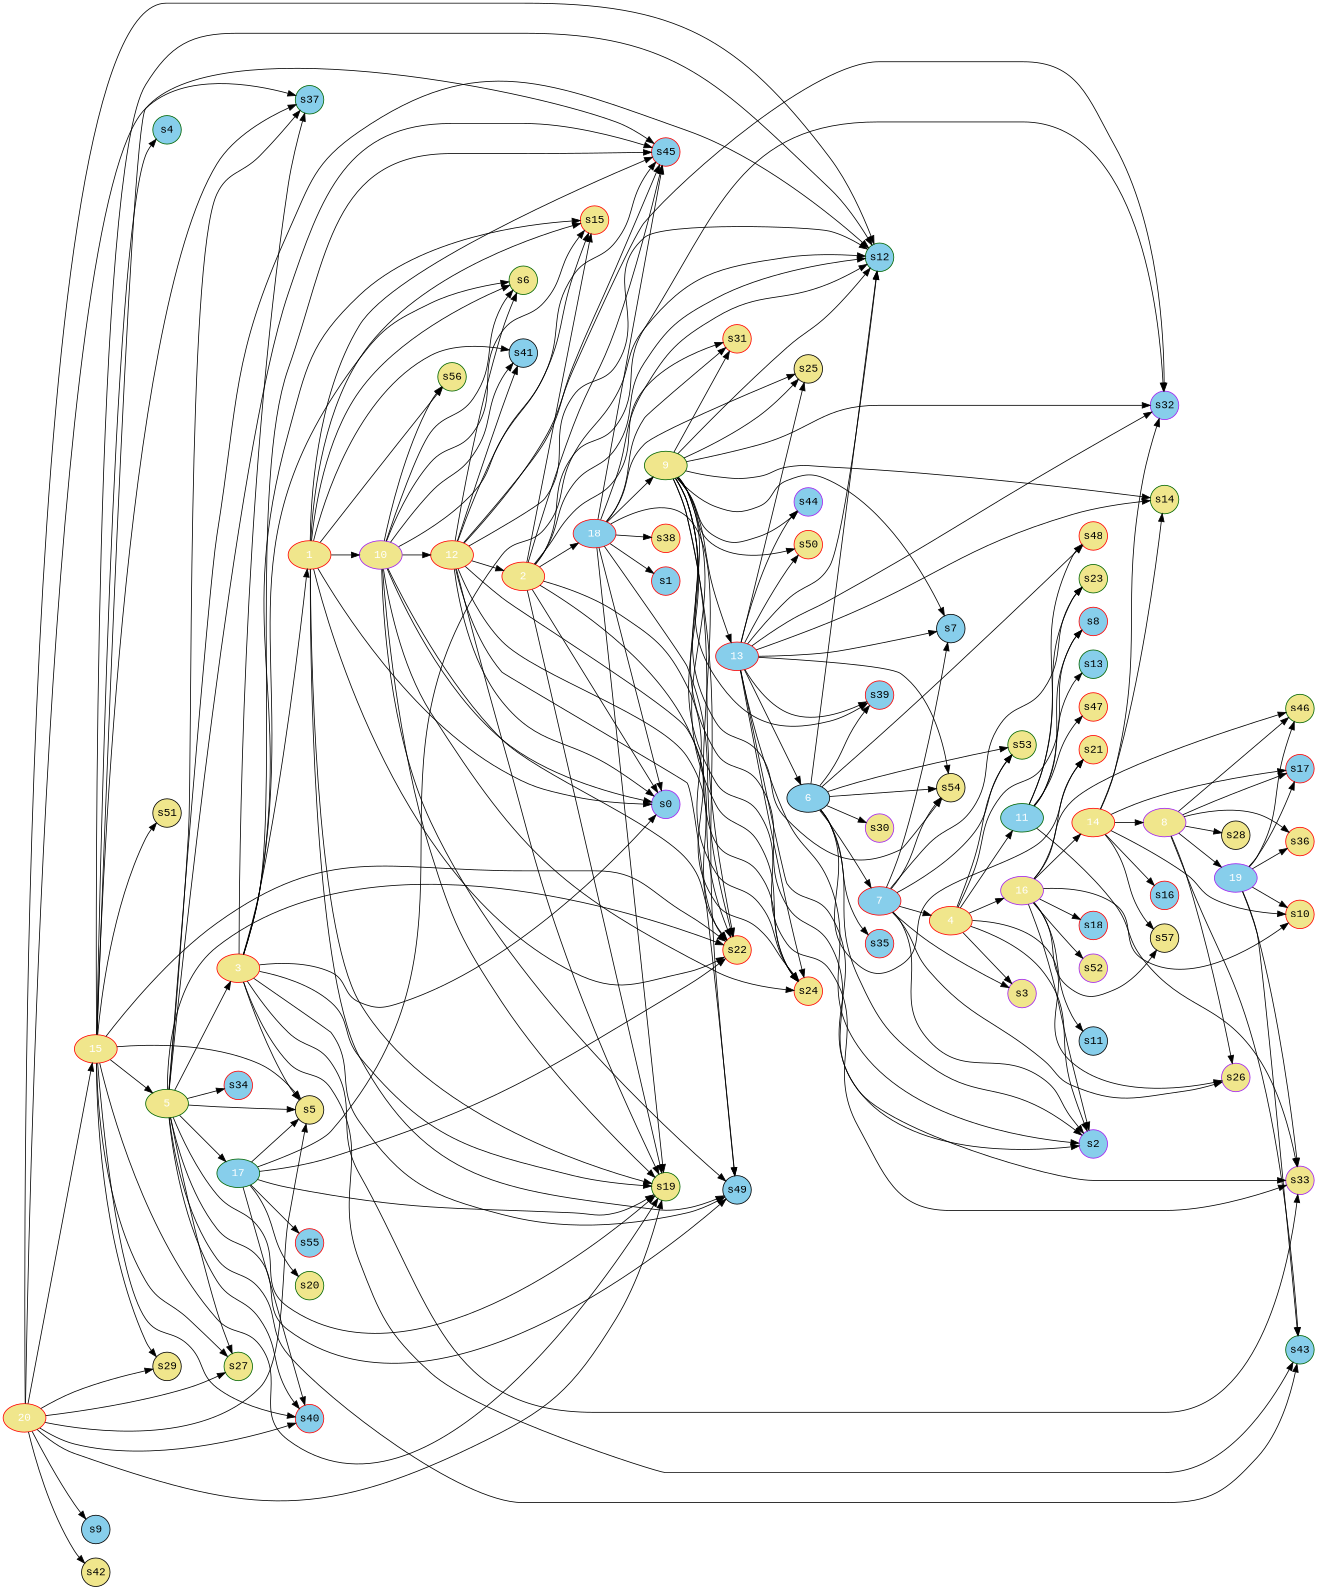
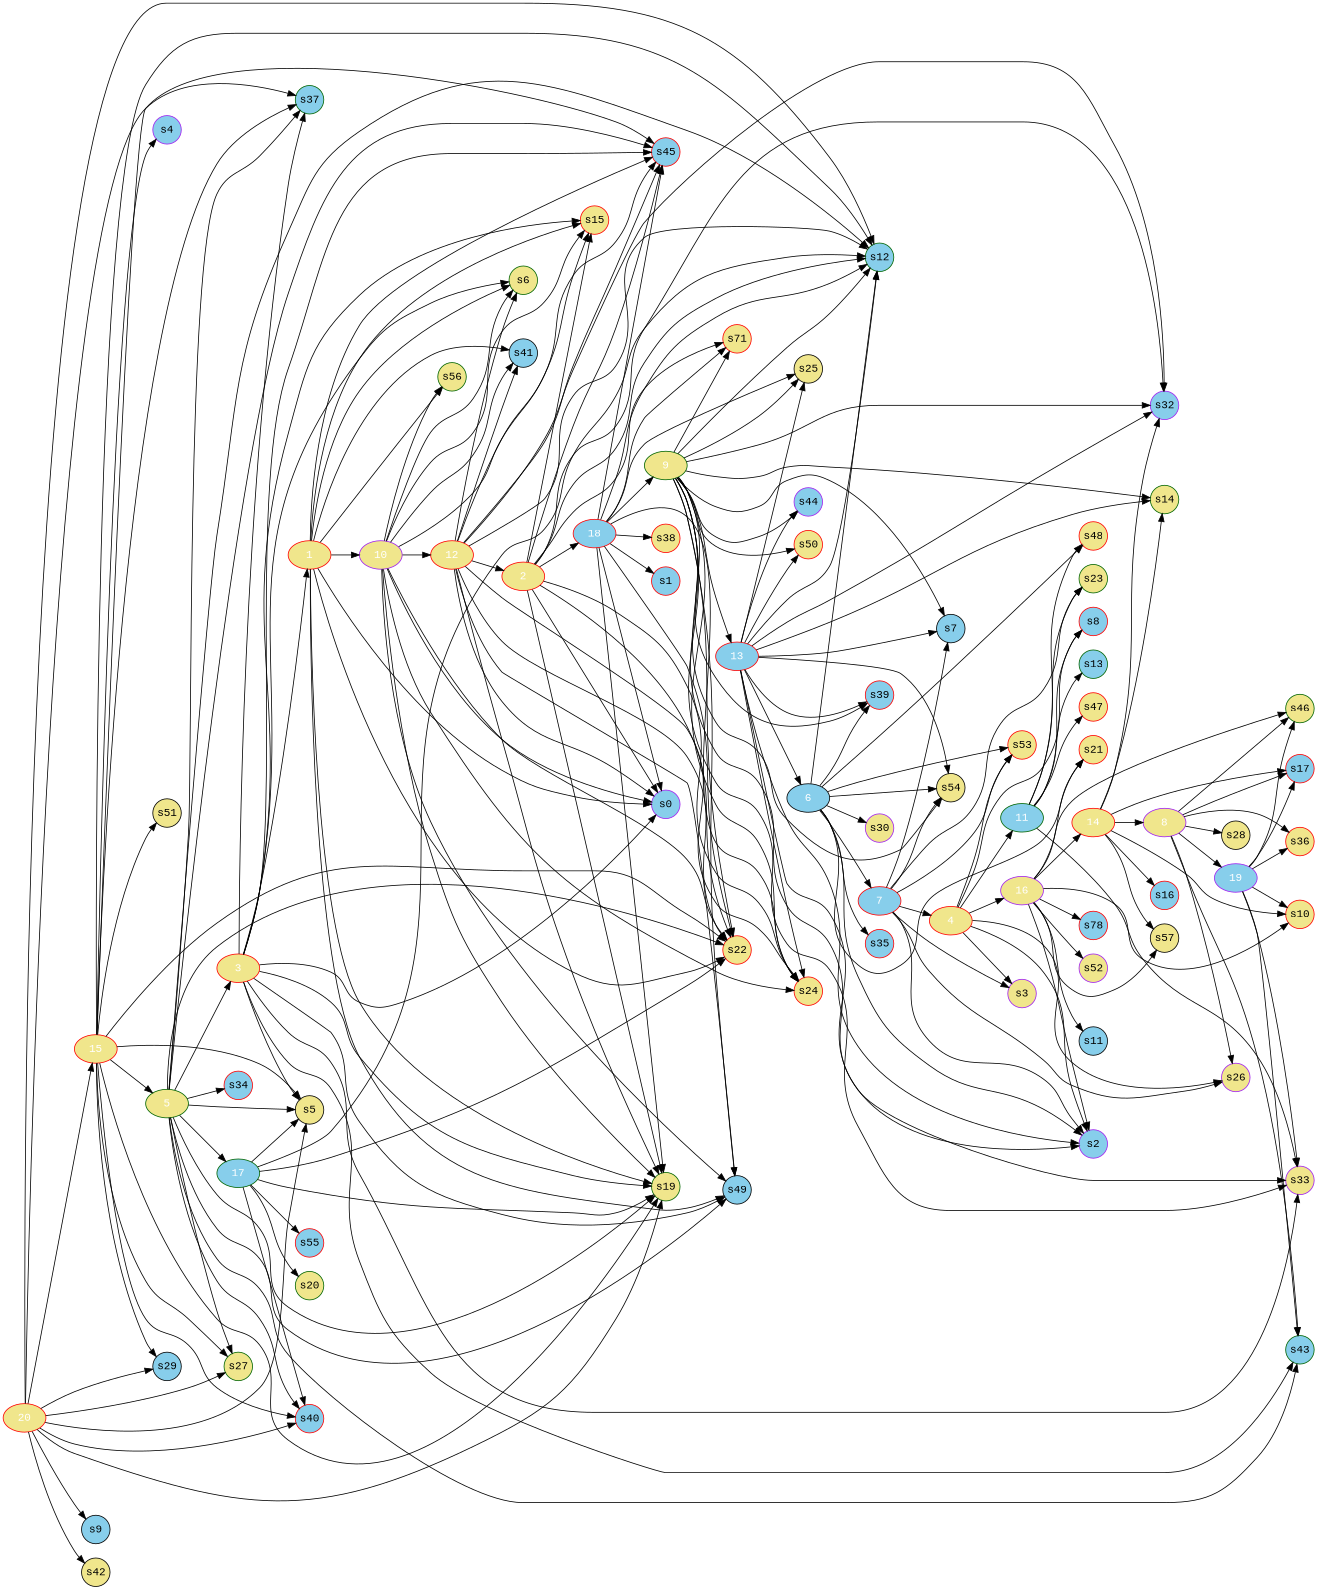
node "s4": color darkgreen -> purple
node "s31": label "s31" -> "s71"
node "s53": color darkgreen -> red
node "s18": label "s18" -> "s78"
node "s29": fillcolor khaki -> skyblue
